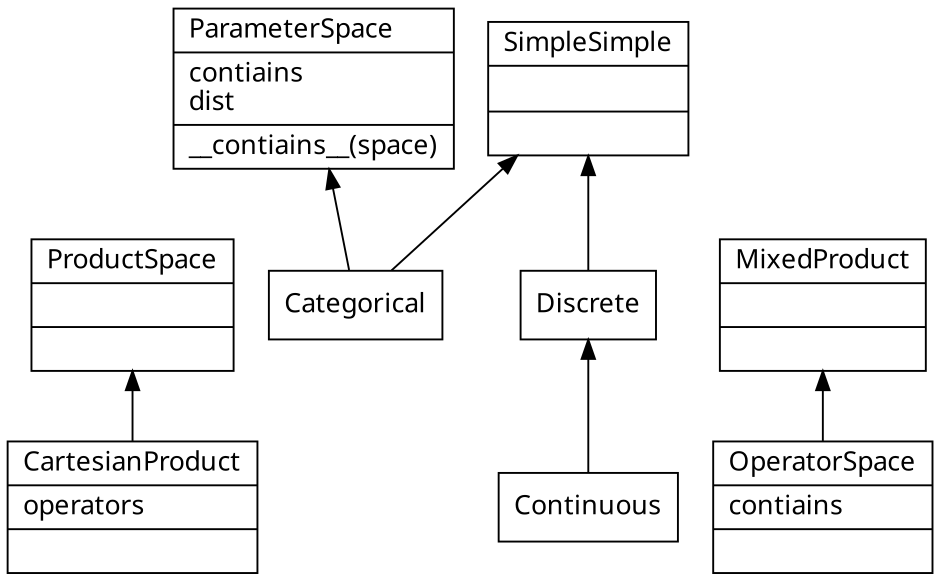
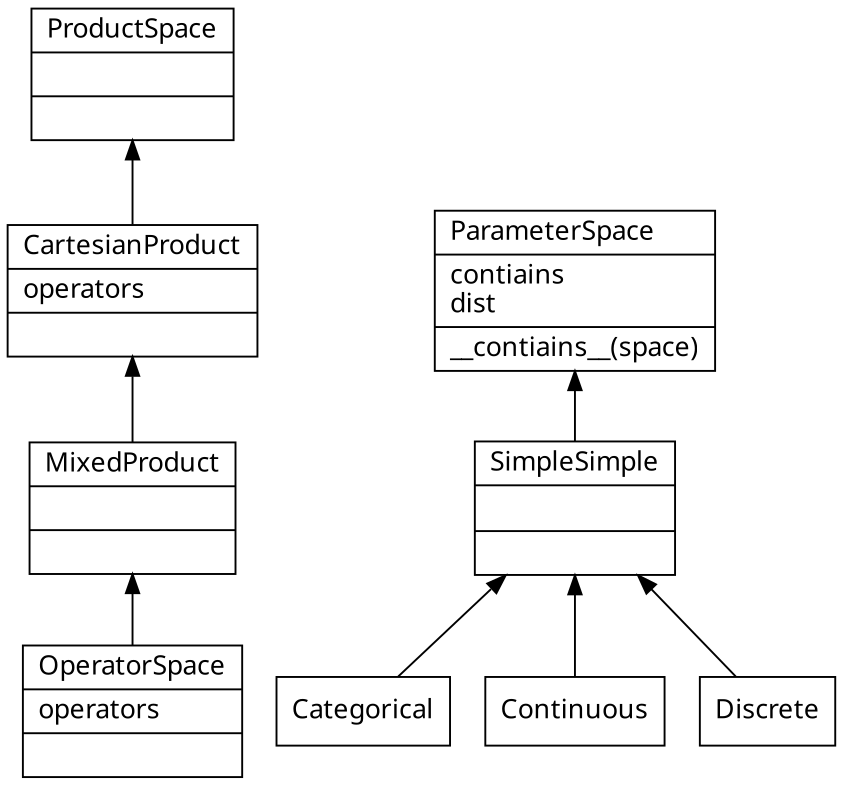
edge "Categorical" -> "ParameterSpace": now "SimpleSimple" -> "ParameterSpace"
edge "MixedProduct" -> "CartesianProduct": added
edge "Continuous" -> "Discrete": now "Continuous" -> "SimpleSimple"
node "OperatorSpace": text "contiains" -> "operators"
